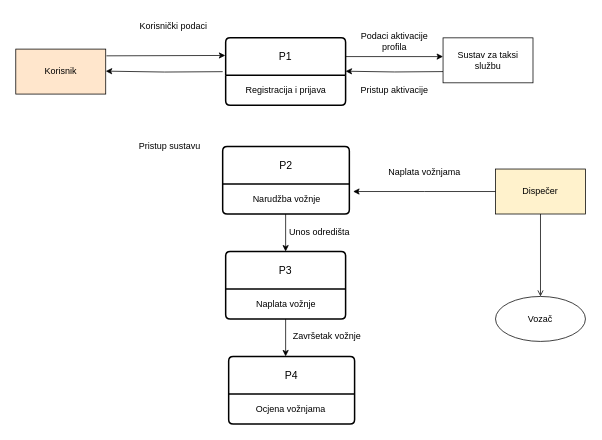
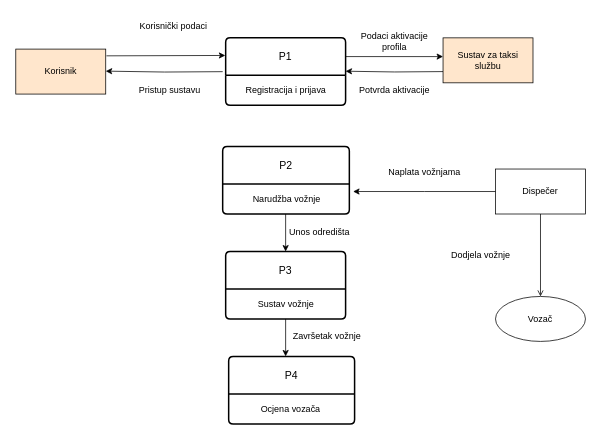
node "Sustav za taksi službu": fillcolor #ffffff -> #ffe6cc
node "Pristup aktivacije": label "Pristup aktivacije" -> "Potvrda aktivacije"
node "Pristup sustavu": moved (169, 147) -> (169, 90)
node "Dispečer": fillcolor #fff2cc -> #ffffff
node "Dodjela vožnje": added
node "Naplata vožnje": label "Naplata vožnje" -> "Sustav vožnje"
node "Ocjena vožnjama": label "Ocjena vožnjama" -> "Ocjena vozača"
